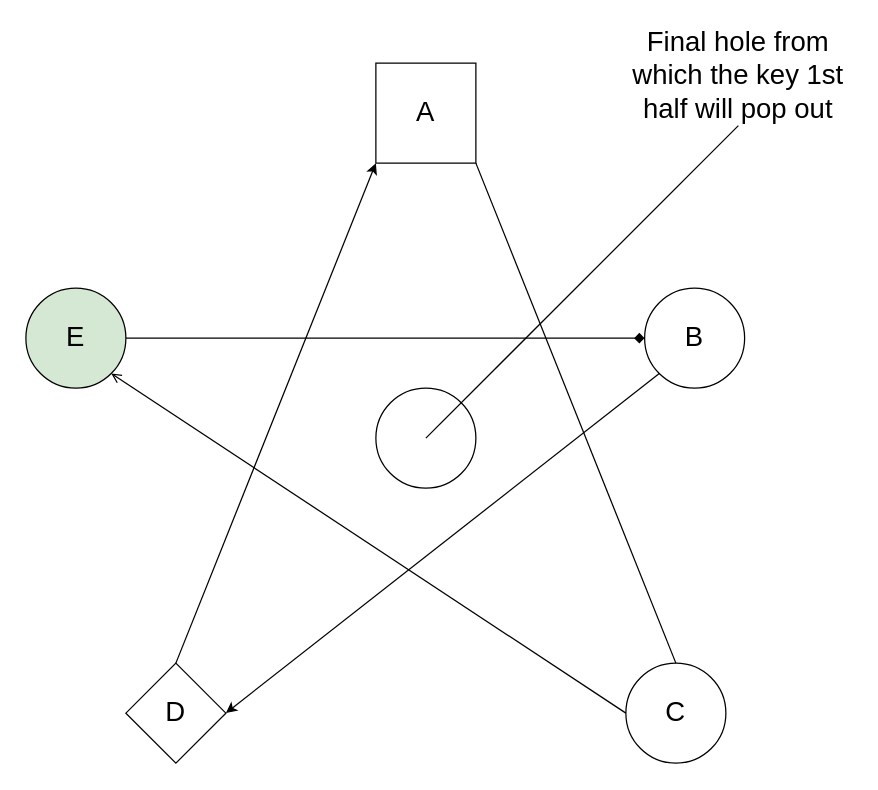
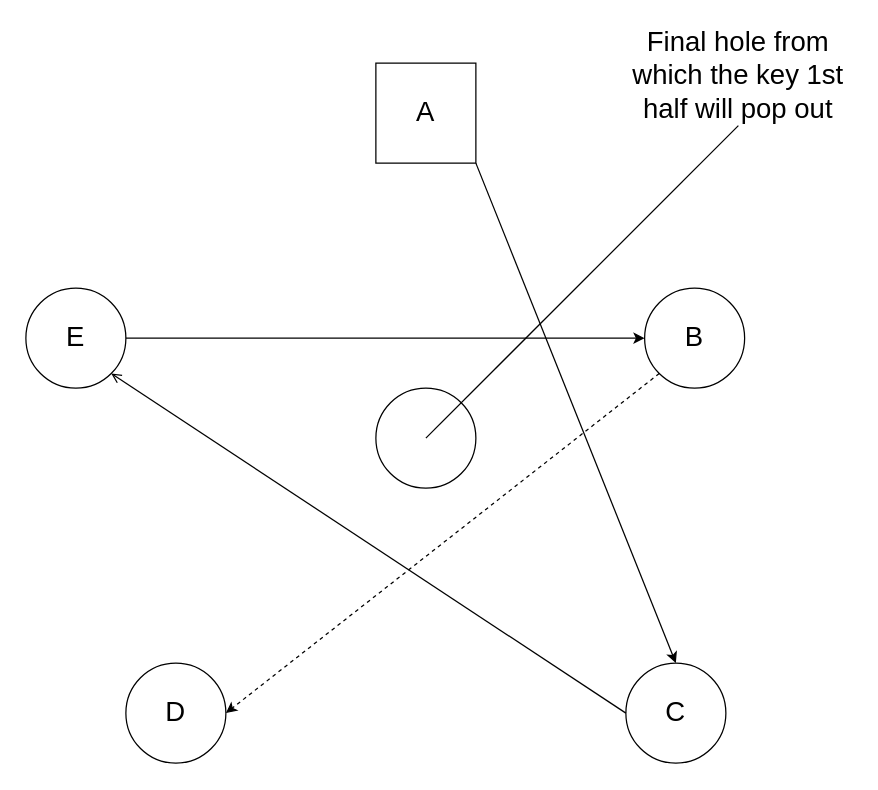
node "E": fillcolor #d5e8d4 -> #ffffff
edge "E" -> "B": arrowhead diamond -> classic
edge "D" -> "A": removed
edge "B" -> "D": style solid -> dashed
edge "A" -- "C": arrowhead none -> classic
node "D": shape diamond -> ellipse
